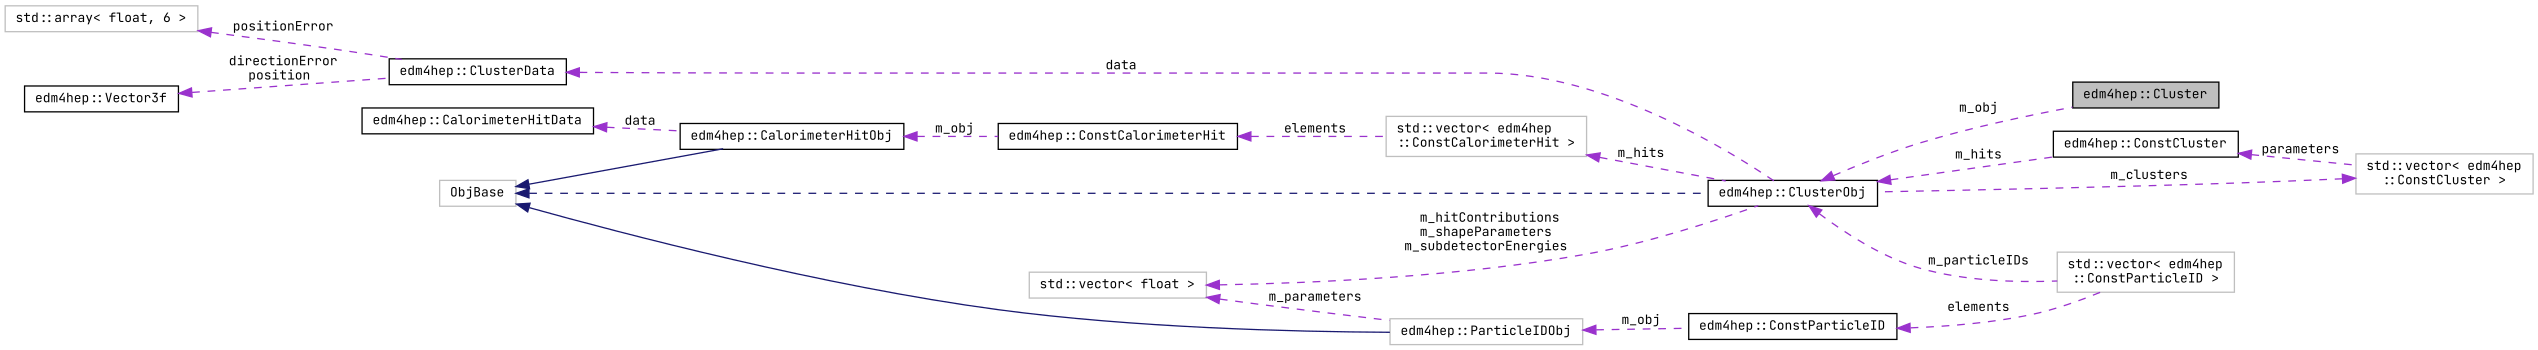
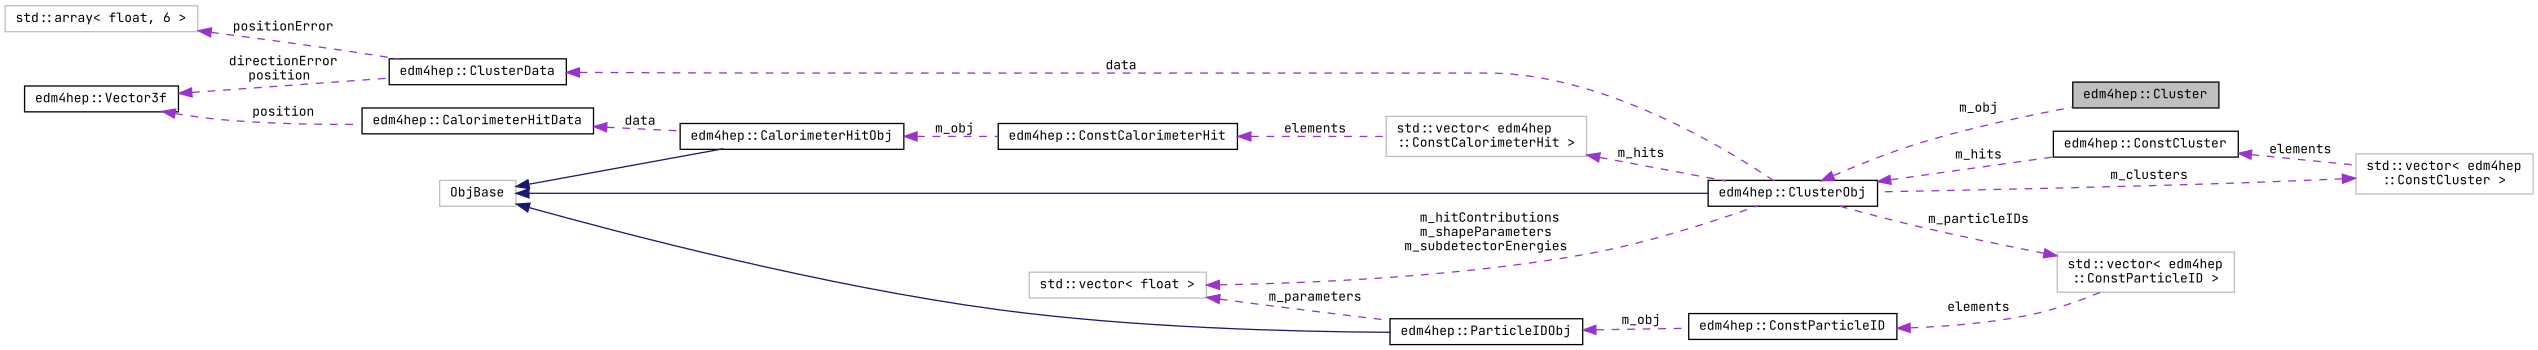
edge "edm4hep::CalorimeterHitData" -> "edm4hep::Vector3f": added, label "position"
edge "std::vector< edm4hep ::ConstCluster >" -> "edm4hep::ConstCluster": label " parameters" -> " elements"
edge "edm4hep::ClusterObj" -> "ObjBase": style dashed -> solid
edge "std::vector< edm4hep ::ConstParticleID >" -> "edm4hep::ClusterObj": reversed
node "edm4hep::ParticleIDObj": color grey75 -> black
